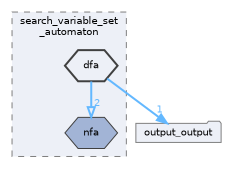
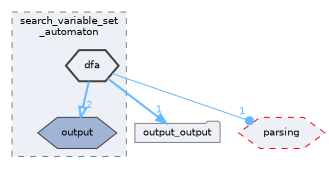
node "nfa": label "nfa" -> "output"
node "parsing": added
